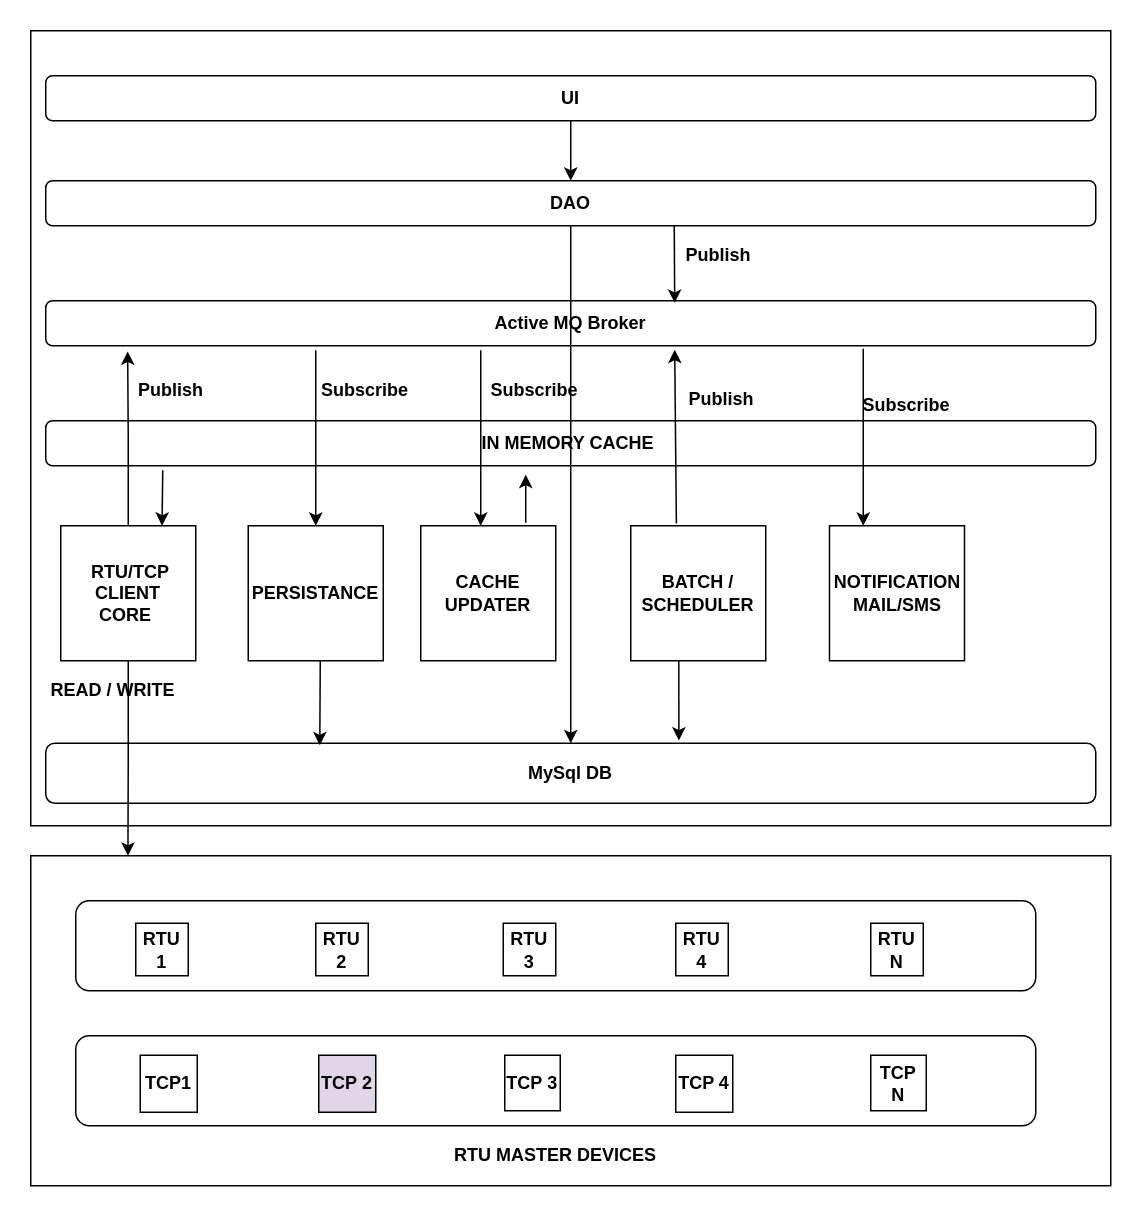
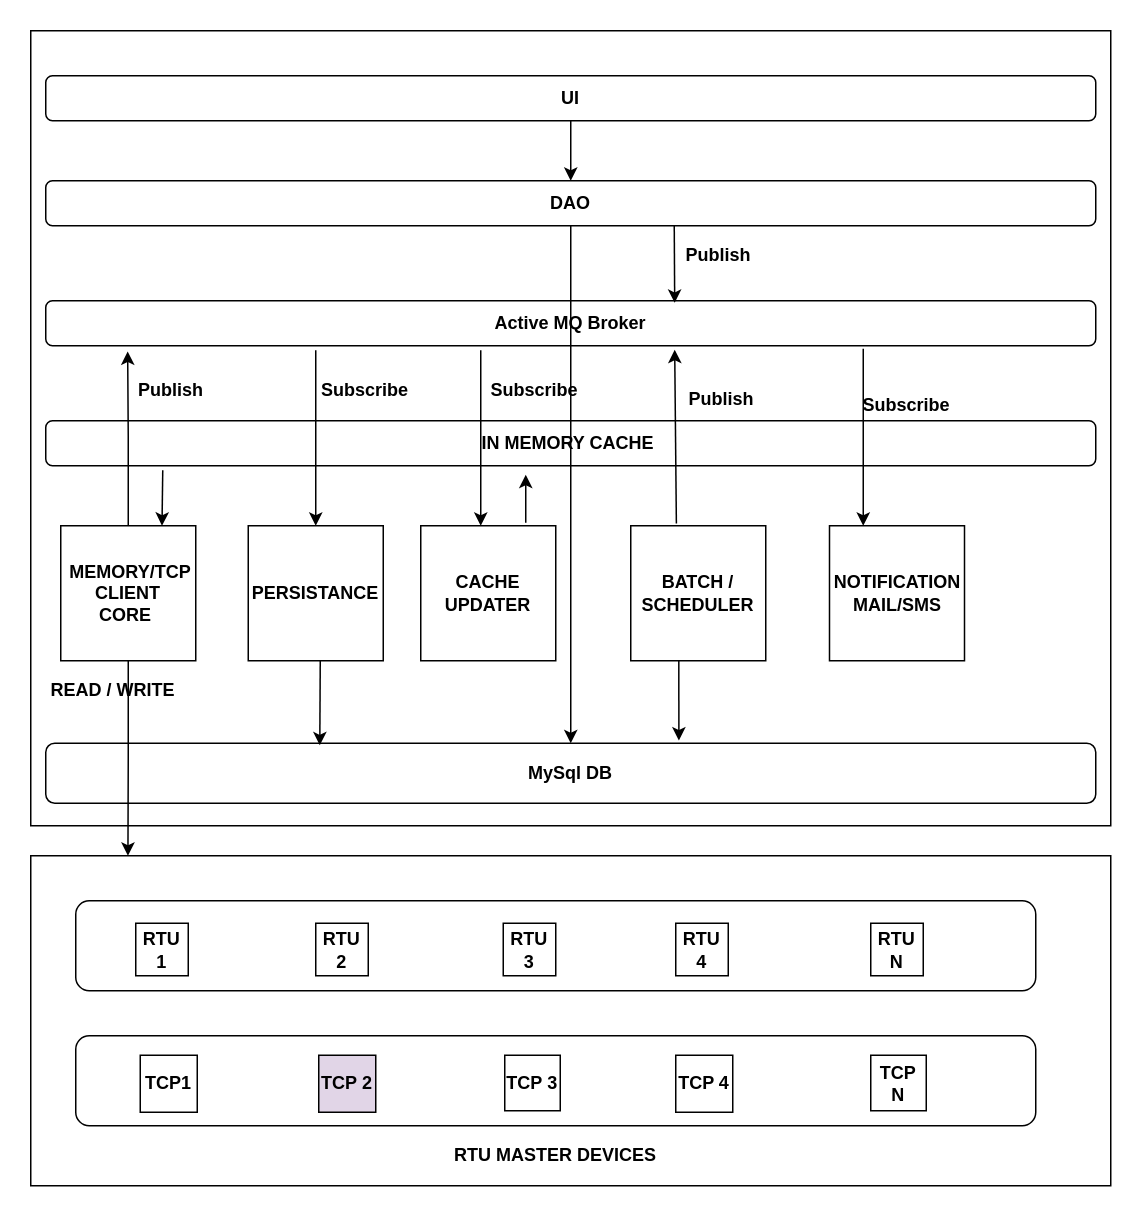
node "RTU/TCP CLIENT CORE": label "RTU/TCP CLIENT CORE" -> "MEMORY/TCP CLIENT CORE"
